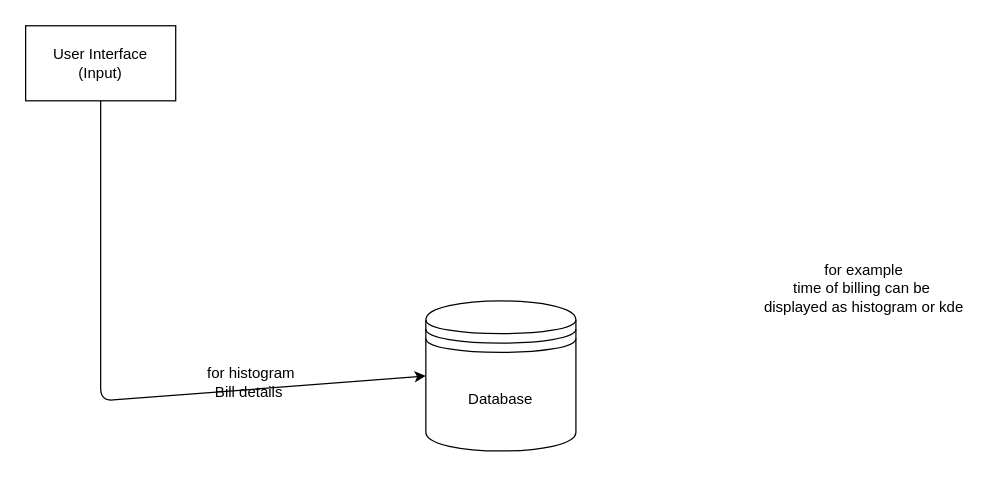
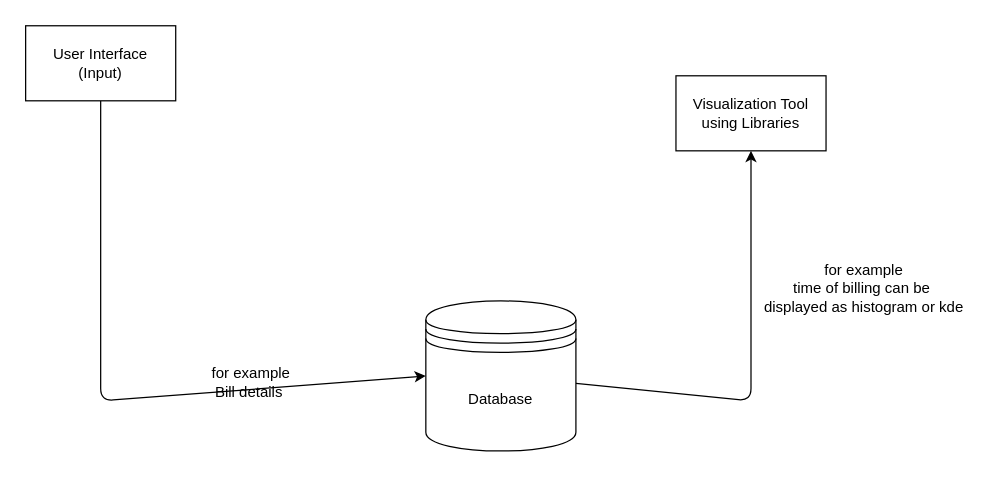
node "Visualization Tool using Libraries": added
edge "Database" -> "Visualization Tool using Libraries": added
node "for histogram Bill details": label "for histogram Bill details" -> "for example Bill details"
